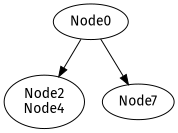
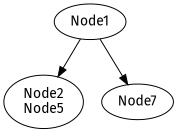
node "Node0": label "Node0" -> "Node1"
node "Node2 Node4": label "Node2 Node4" -> "Node2 Node5"
